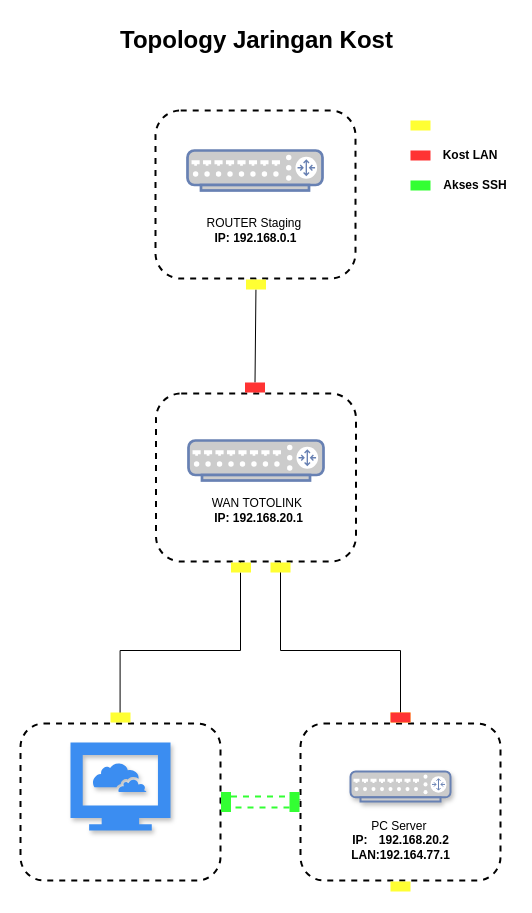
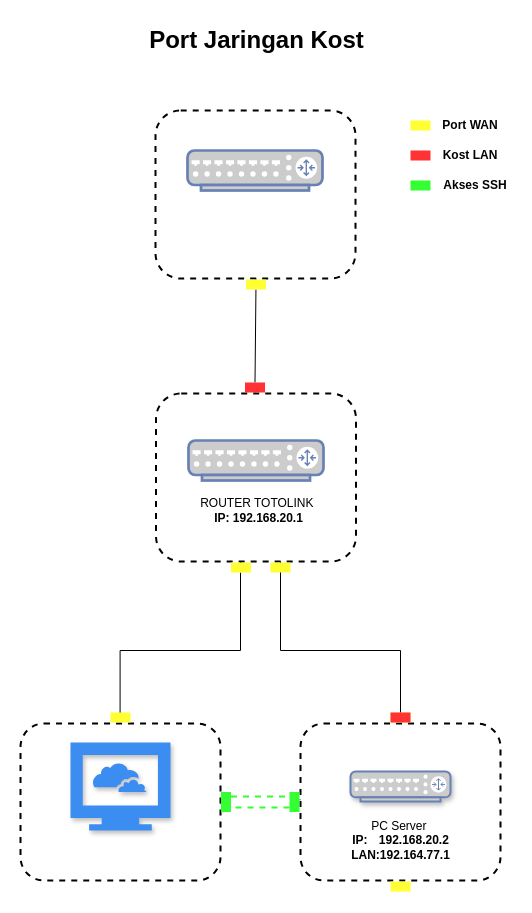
node "Topology Jaringan Kost": label "Topology Jaringan Kost" -> "Port Jaringan Kost"
node "Port WAN": added
node "ROUTER Staging IP: 192.168.0.1": removed
node "WAN TOTOLINK IP: 192.168.20.1": label "WAN TOTOLINK IP: 192.168.20.1" -> "ROUTER TOTOLINK IP: 192.168.20.1"
